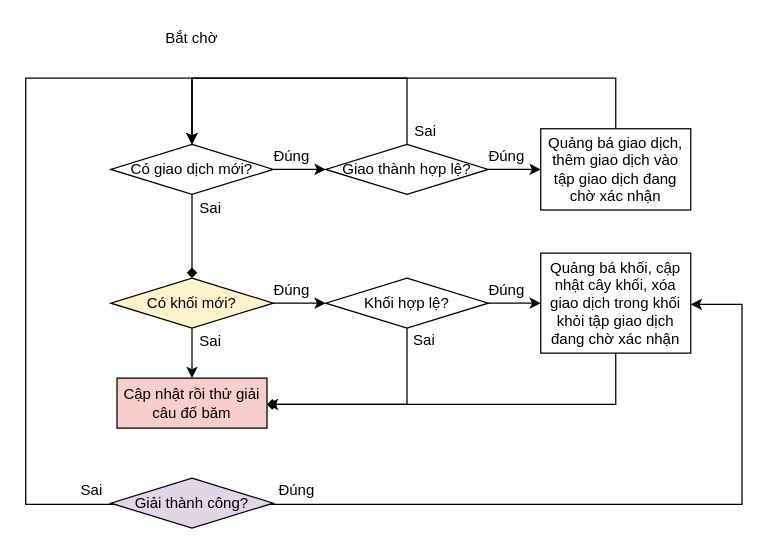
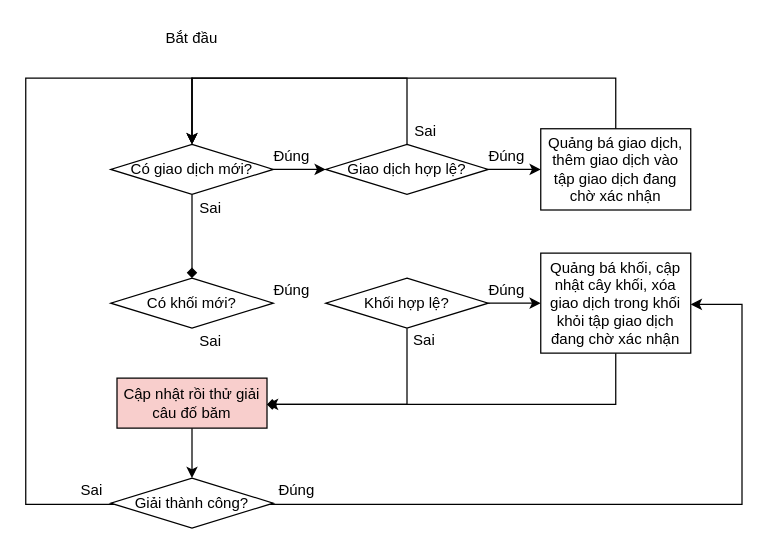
node "Bắt chờ": label "Bắt chờ" -> "Bắt đầu"
node "Giao thành hợp lệ?": label "Giao thành hợp lệ?" -> "Giao dịch hợp lệ?"
node "Có khối mới?": fillcolor #fff2cc -> #ffffff
edge "Có khối mới?" -> "Khối hợp lệ?": removed
edge "Có khối mới?" -> "Cập nhật rồi thử giải câu đố băm": removed
edge "Cập nhật rồi thử giải câu đố băm" -> "Giải thành công?": added
node "Giải thành công?": fillcolor #e1d5e7 -> #ffffff
edge "Giải thành công?" -> "Có giao dịch mới?": arrowhead classic -> open
